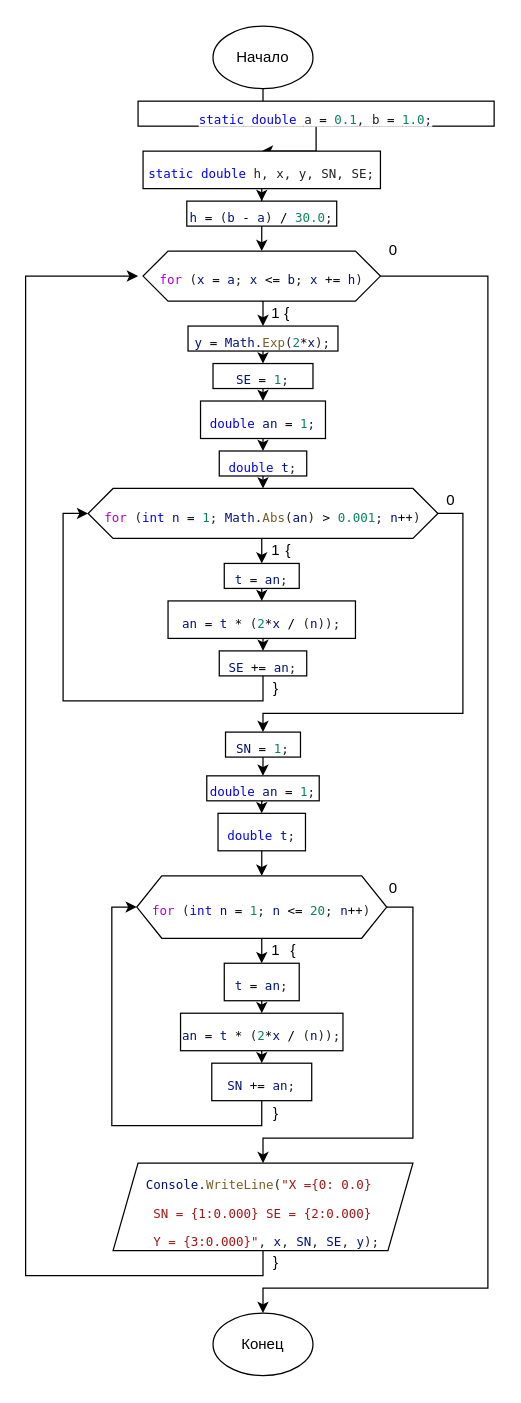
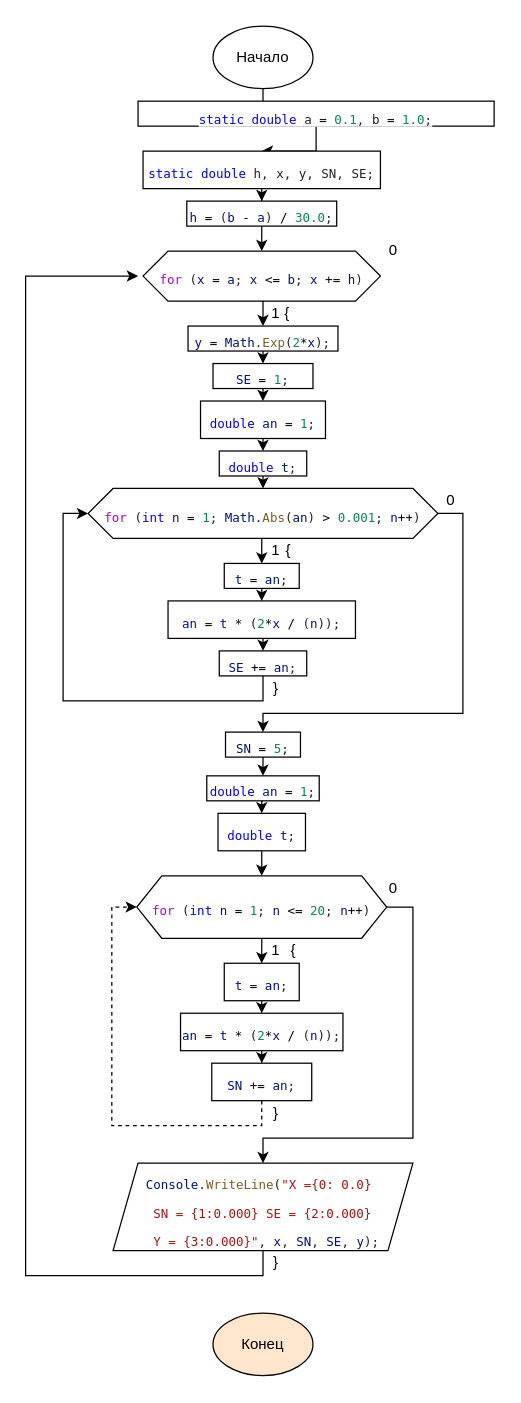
node "SN = 1;": label "SN = 1;" -> "SN = 5;"
edge "for (x = a; x <= b; x += h)" -> "Конец": removed
edge "SN += an;" -> "for (int n = 1; n <= 20; n++)": style solid -> dashed
node "Конец": fillcolor #ffffff -> #ffe6cc
